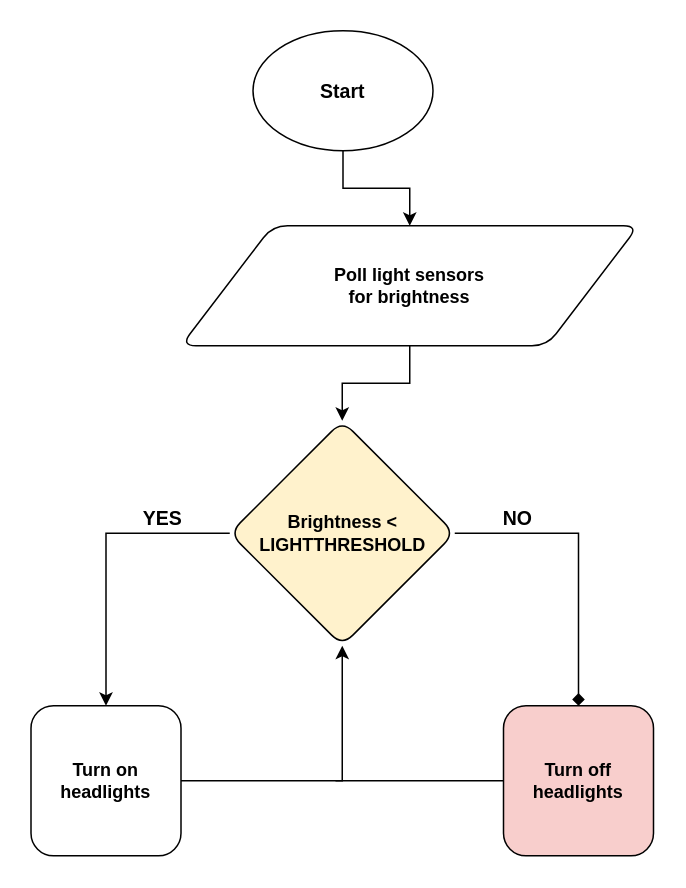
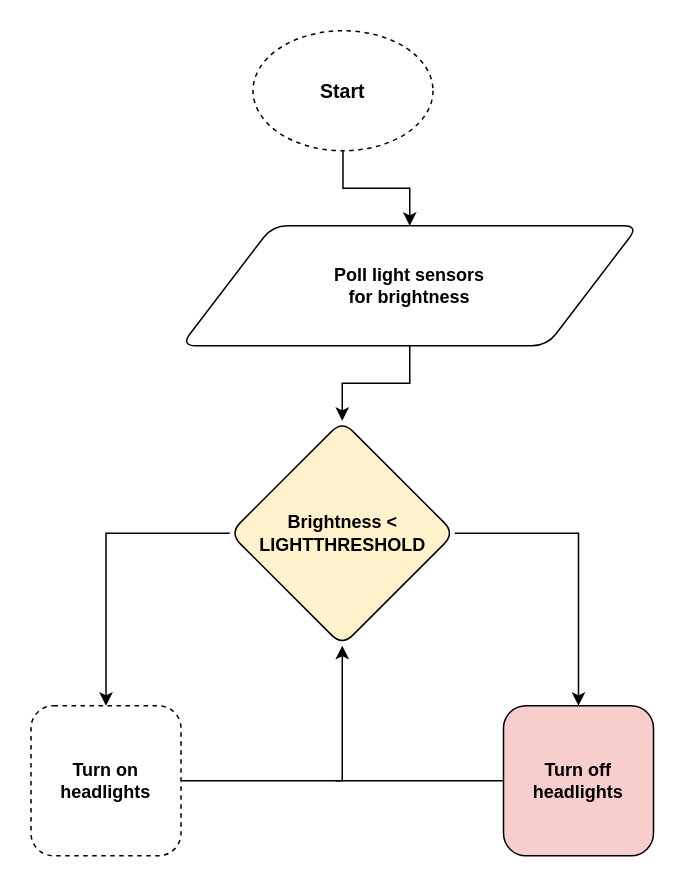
node "Start": style solid -> dashed
node "YES": removed
node "NO": removed
edge "Brightness < LIGHTTHRESHOLD" -> "Turn off headlights": arrowhead diamond -> classic
node "Turn on headlights": style solid -> dashed
